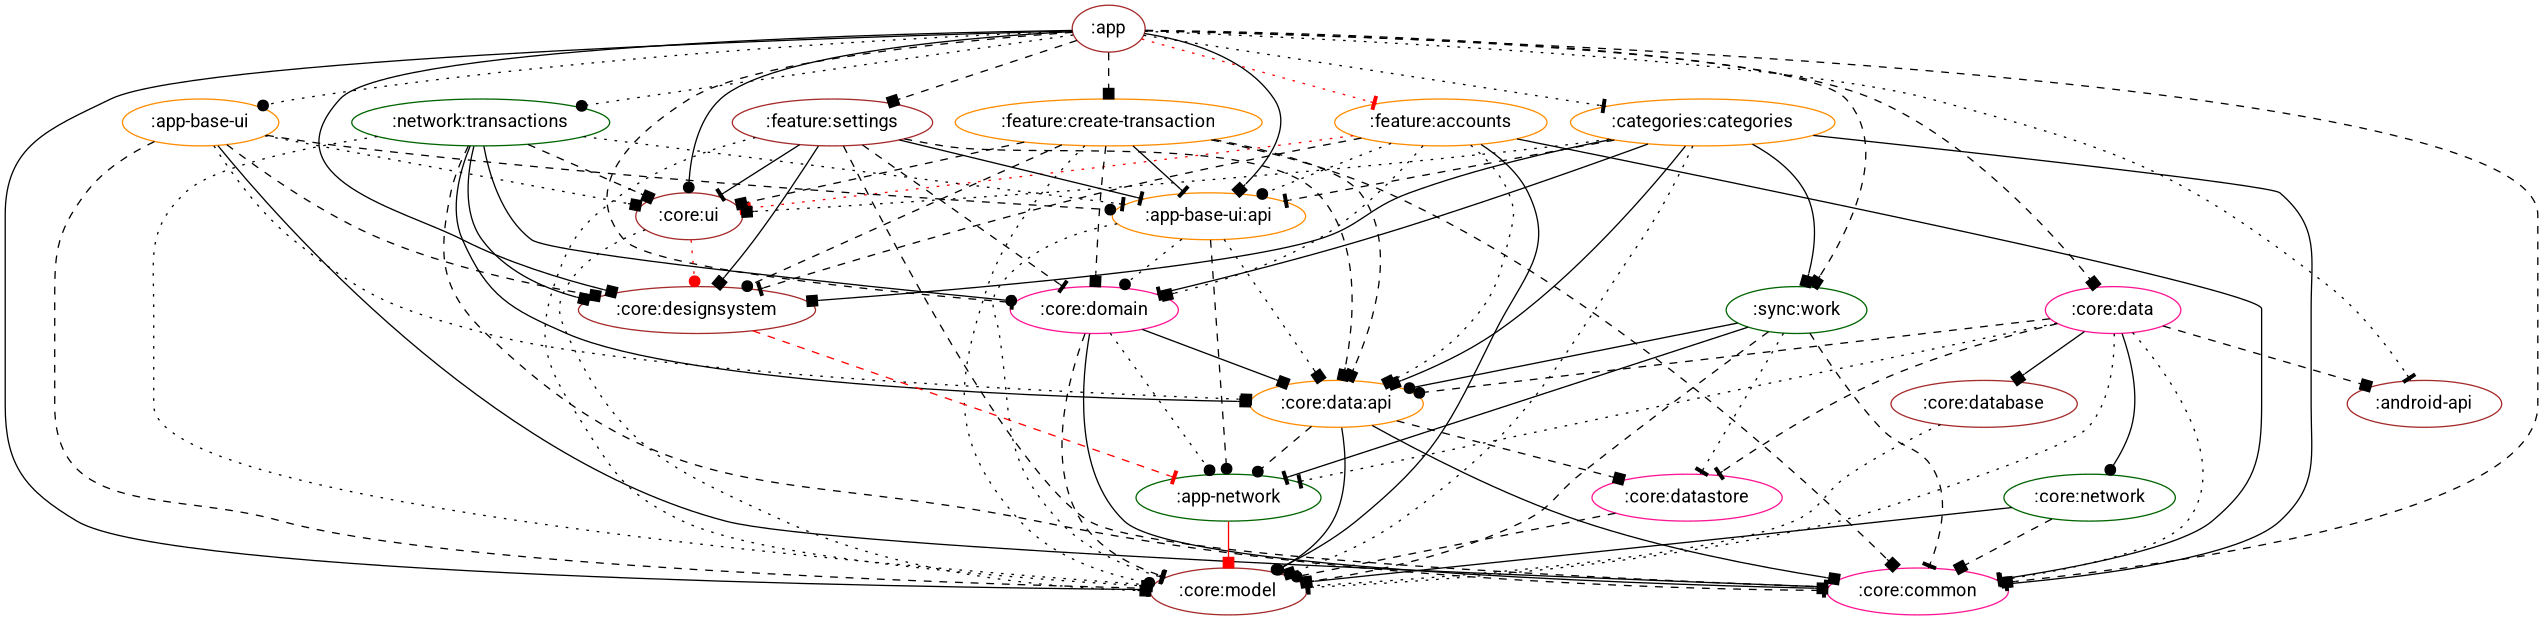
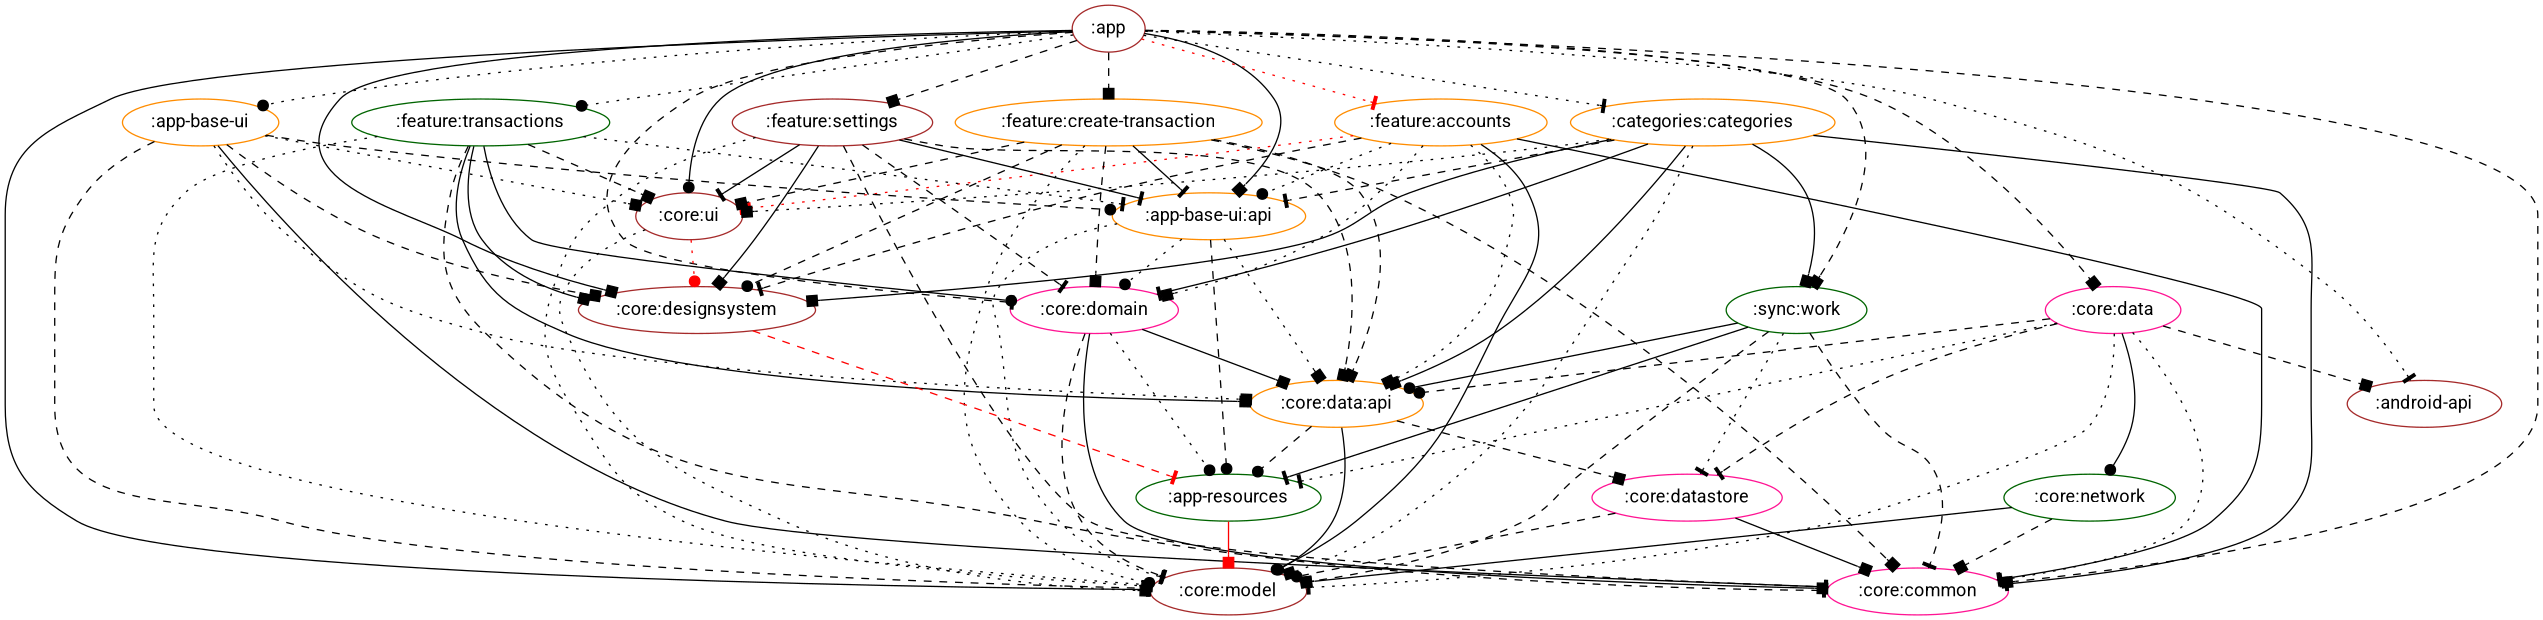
node ":network:transactions": label ":network:transactions" -> ":feature:transactions"
node ":core:database": removed
node ":app-network": label ":app-network" -> ":app-resources"
edge ":core:data:api" -> ":core:common": now ":core:datastore" -> ":core:common"
